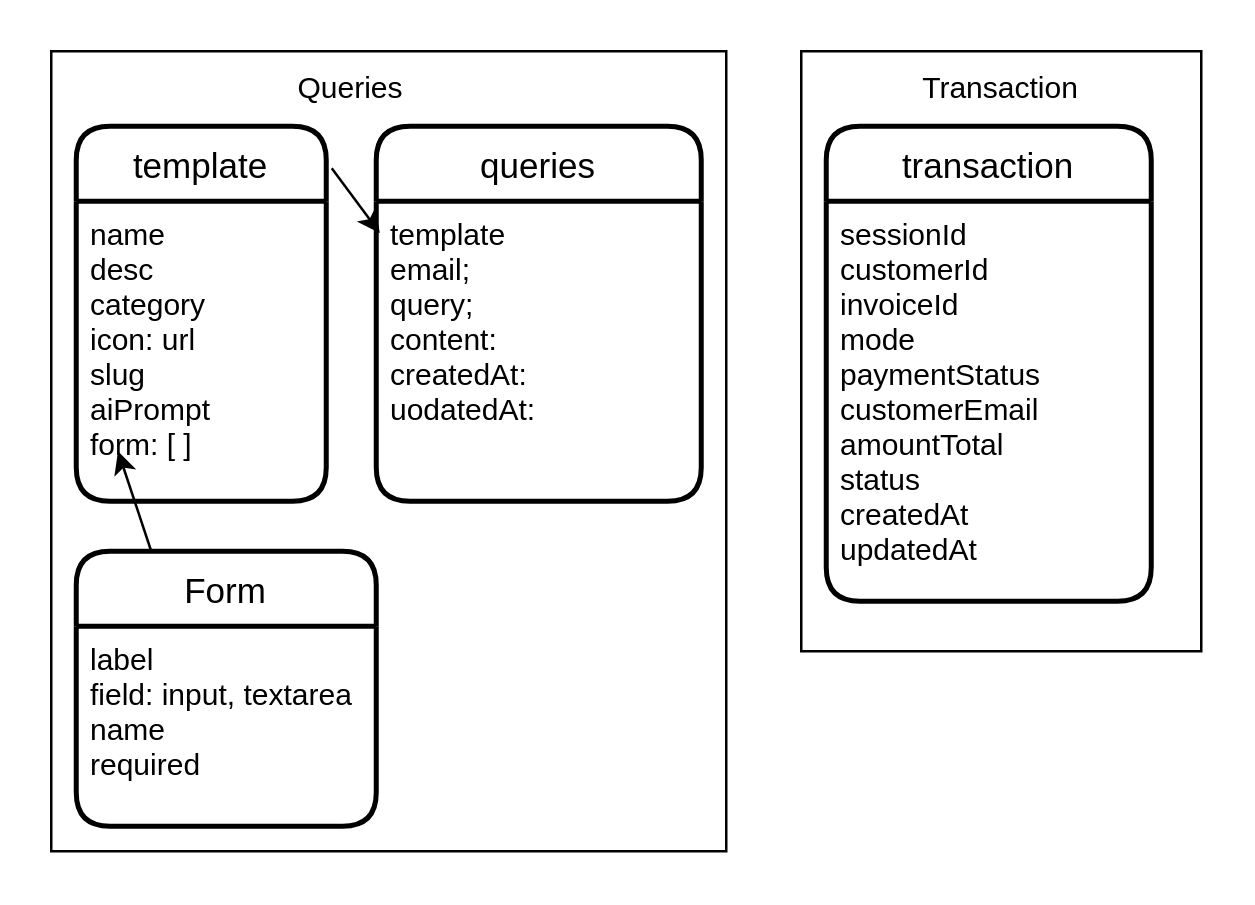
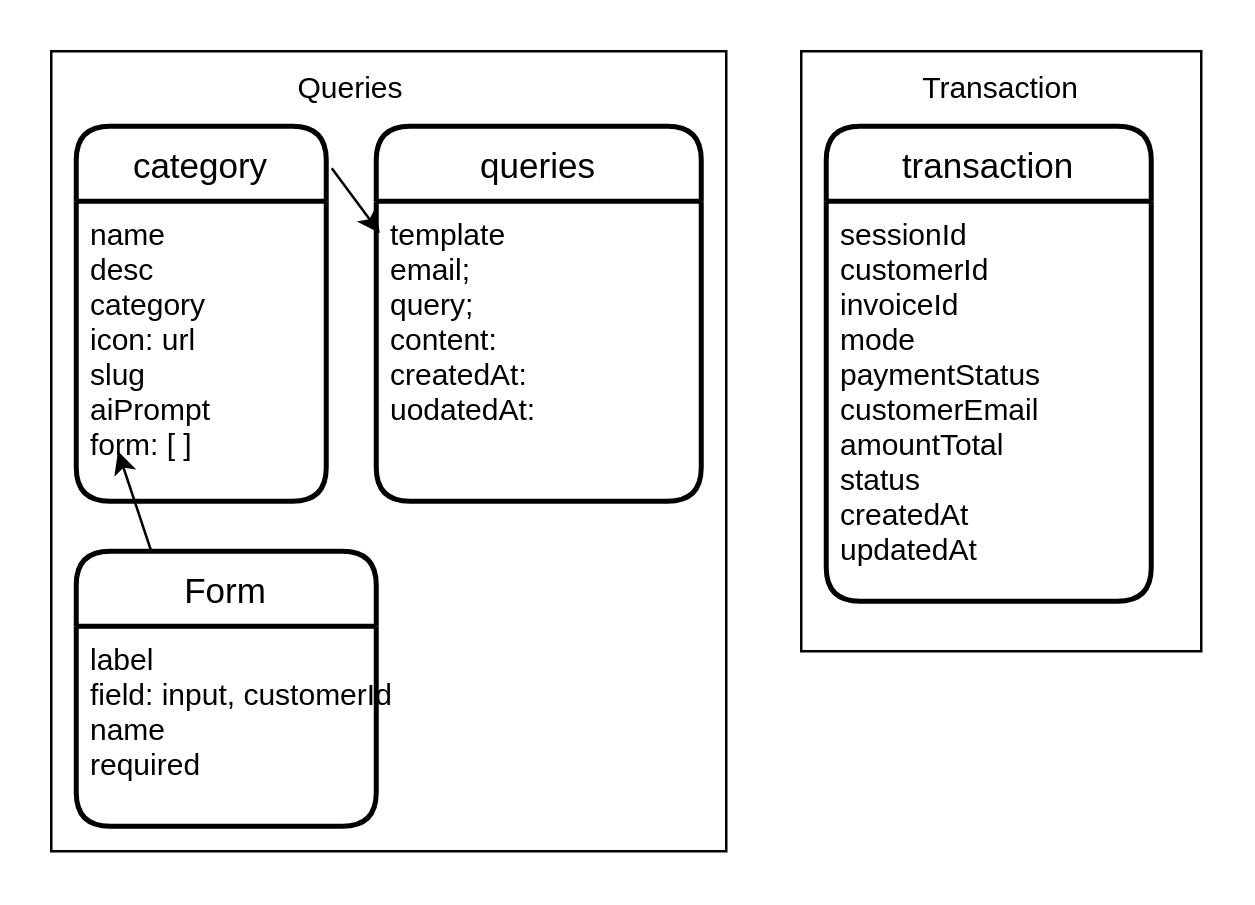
node "template": label "template" -> "category"
node "label field: input, textarea name required": label "label field: input, textarea name required" -> "label field: input, customerId name required"
